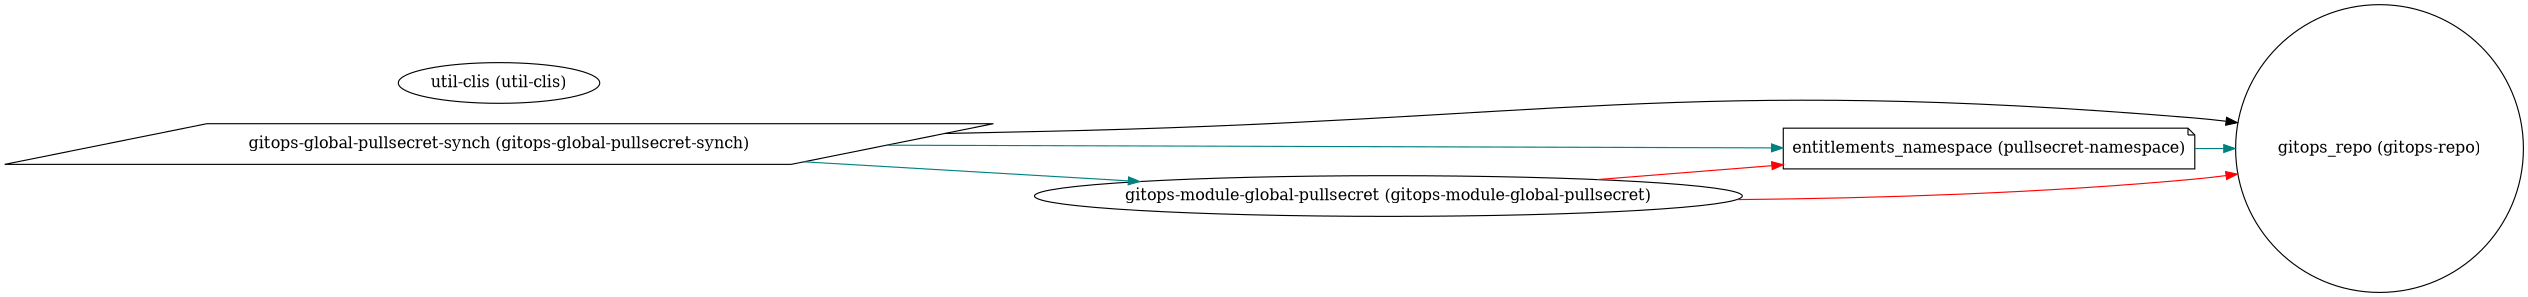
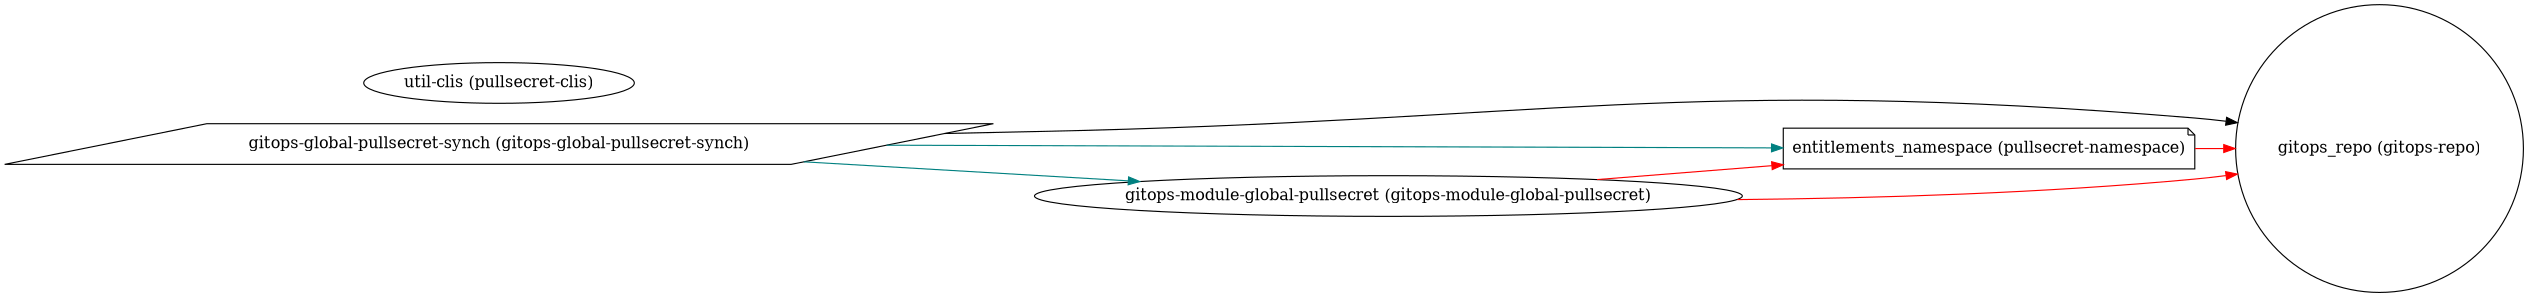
node "util-clis (util-clis)": label "util-clis (util-clis)" -> "util-clis (pullsecret-clis)"
edge "entitlements_namespace (pullsecret-namespace)" -> "gitops_repo (gitops-repo)": color teal -> red
